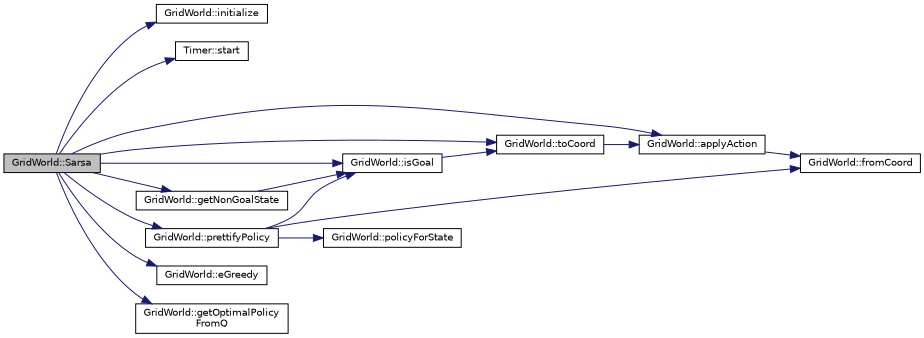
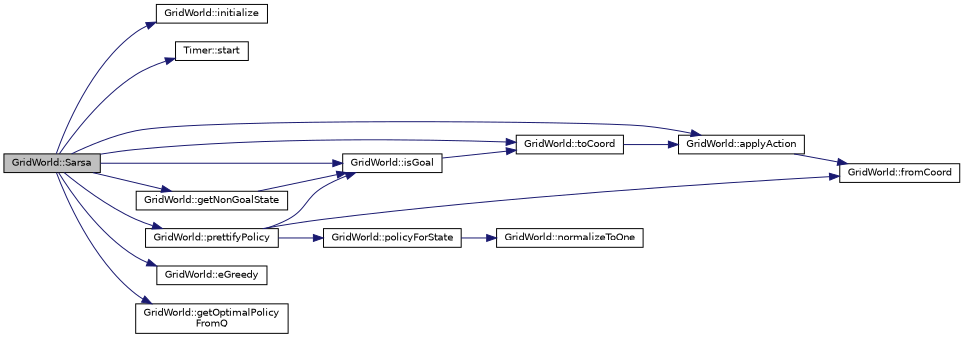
node "GridWorld::normalizeToOne": added
